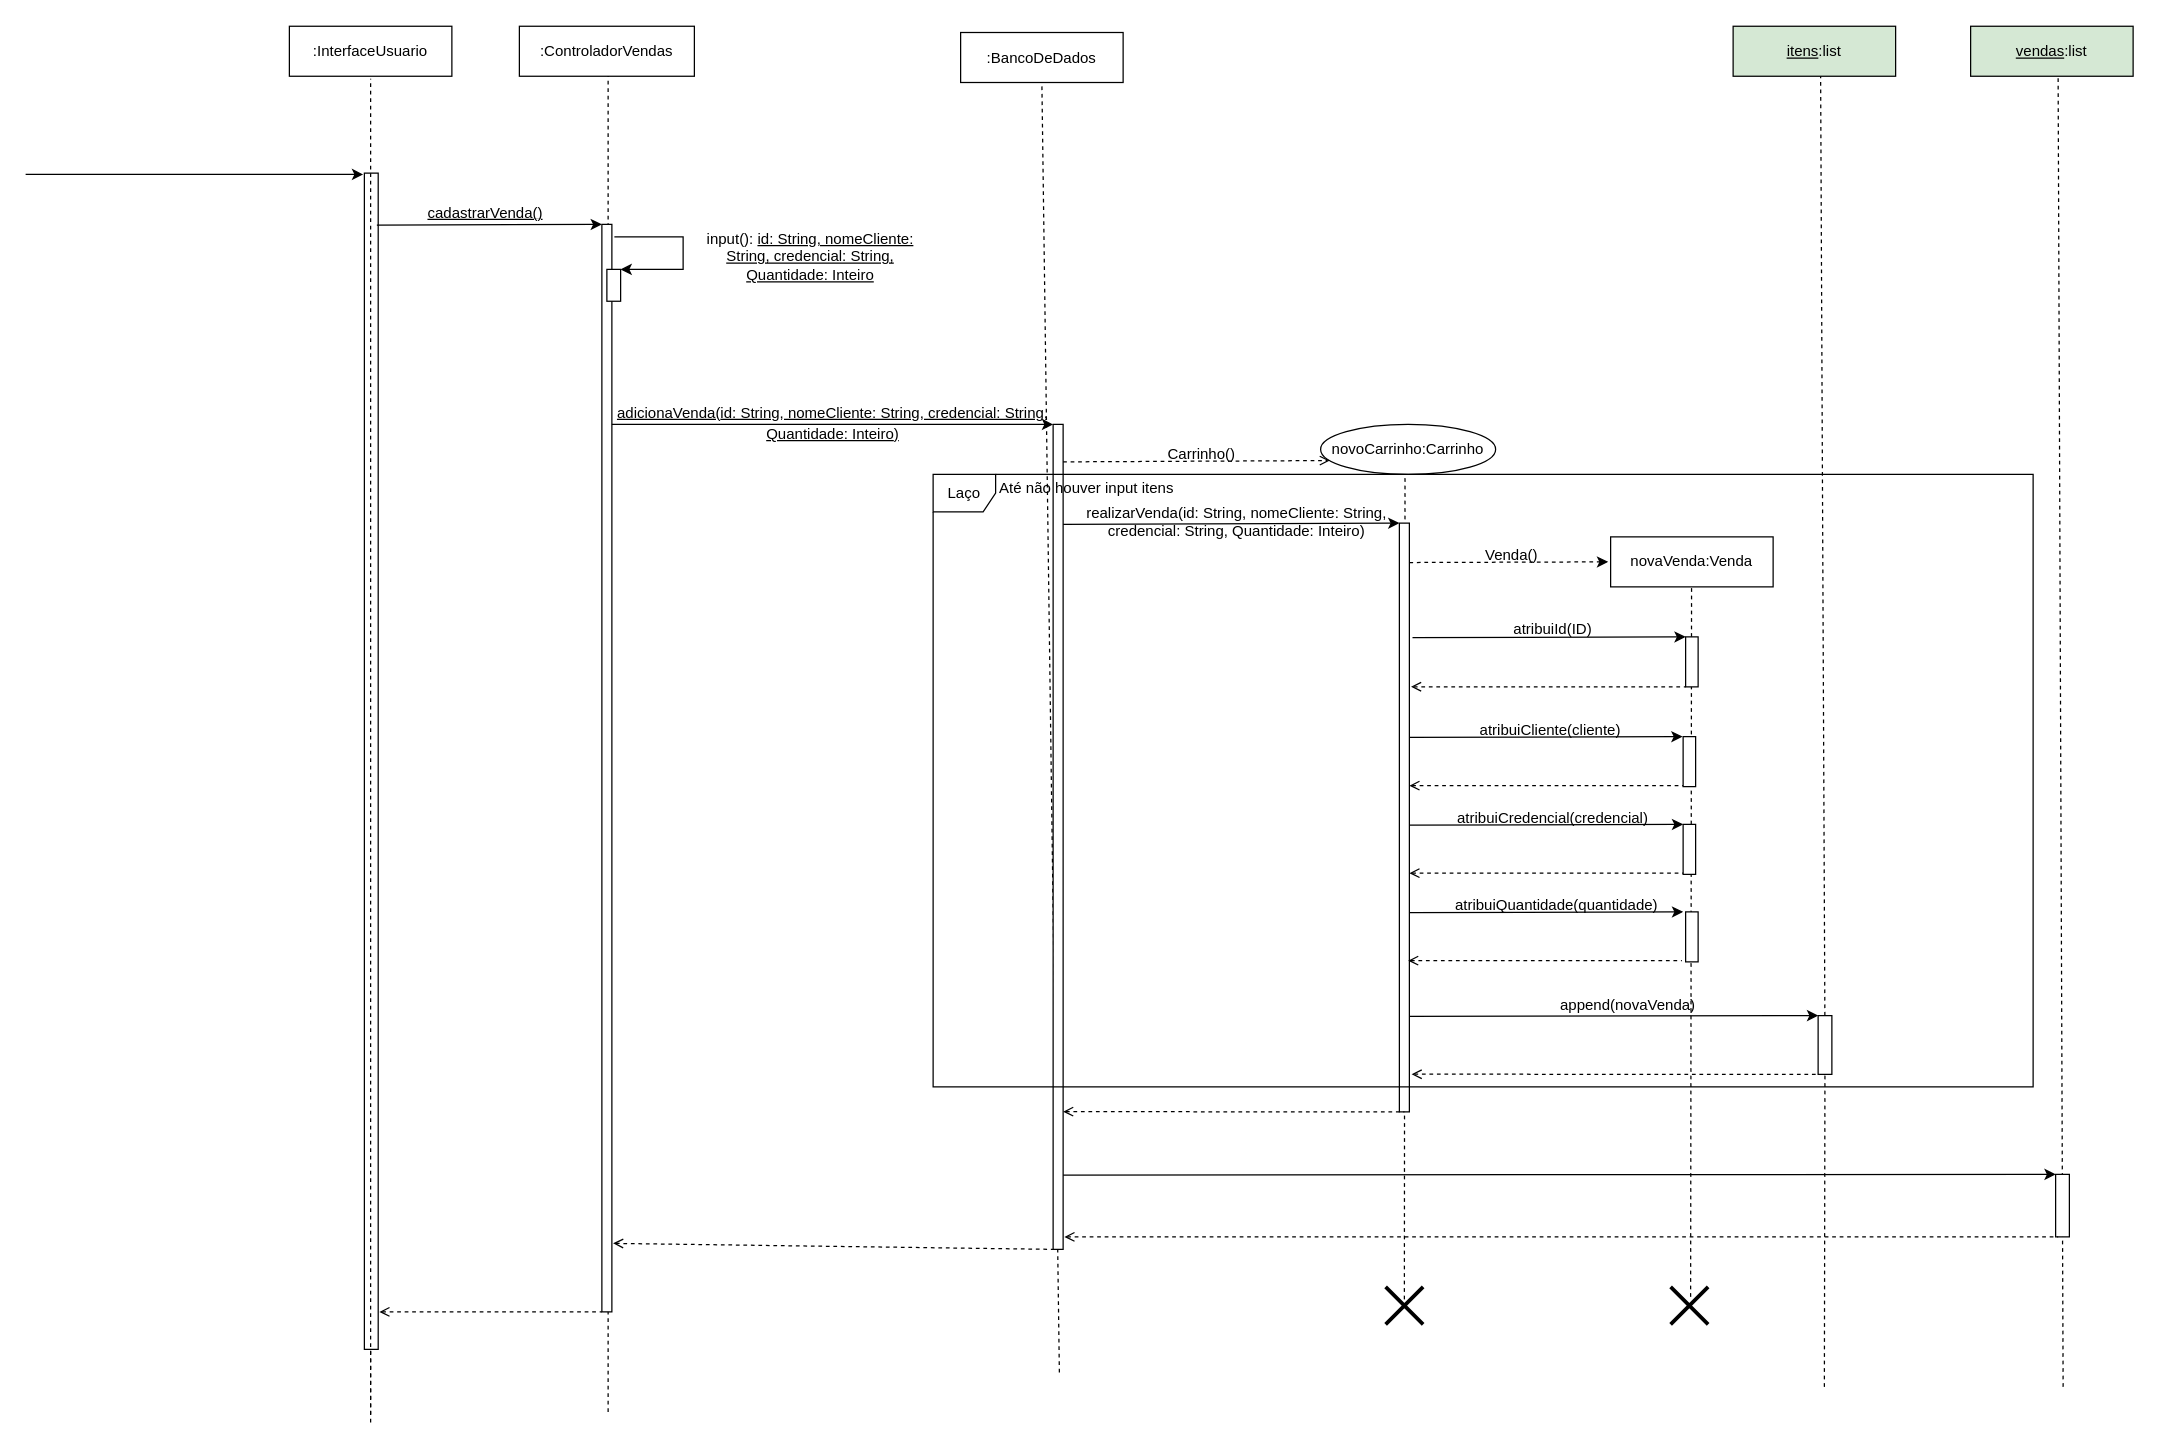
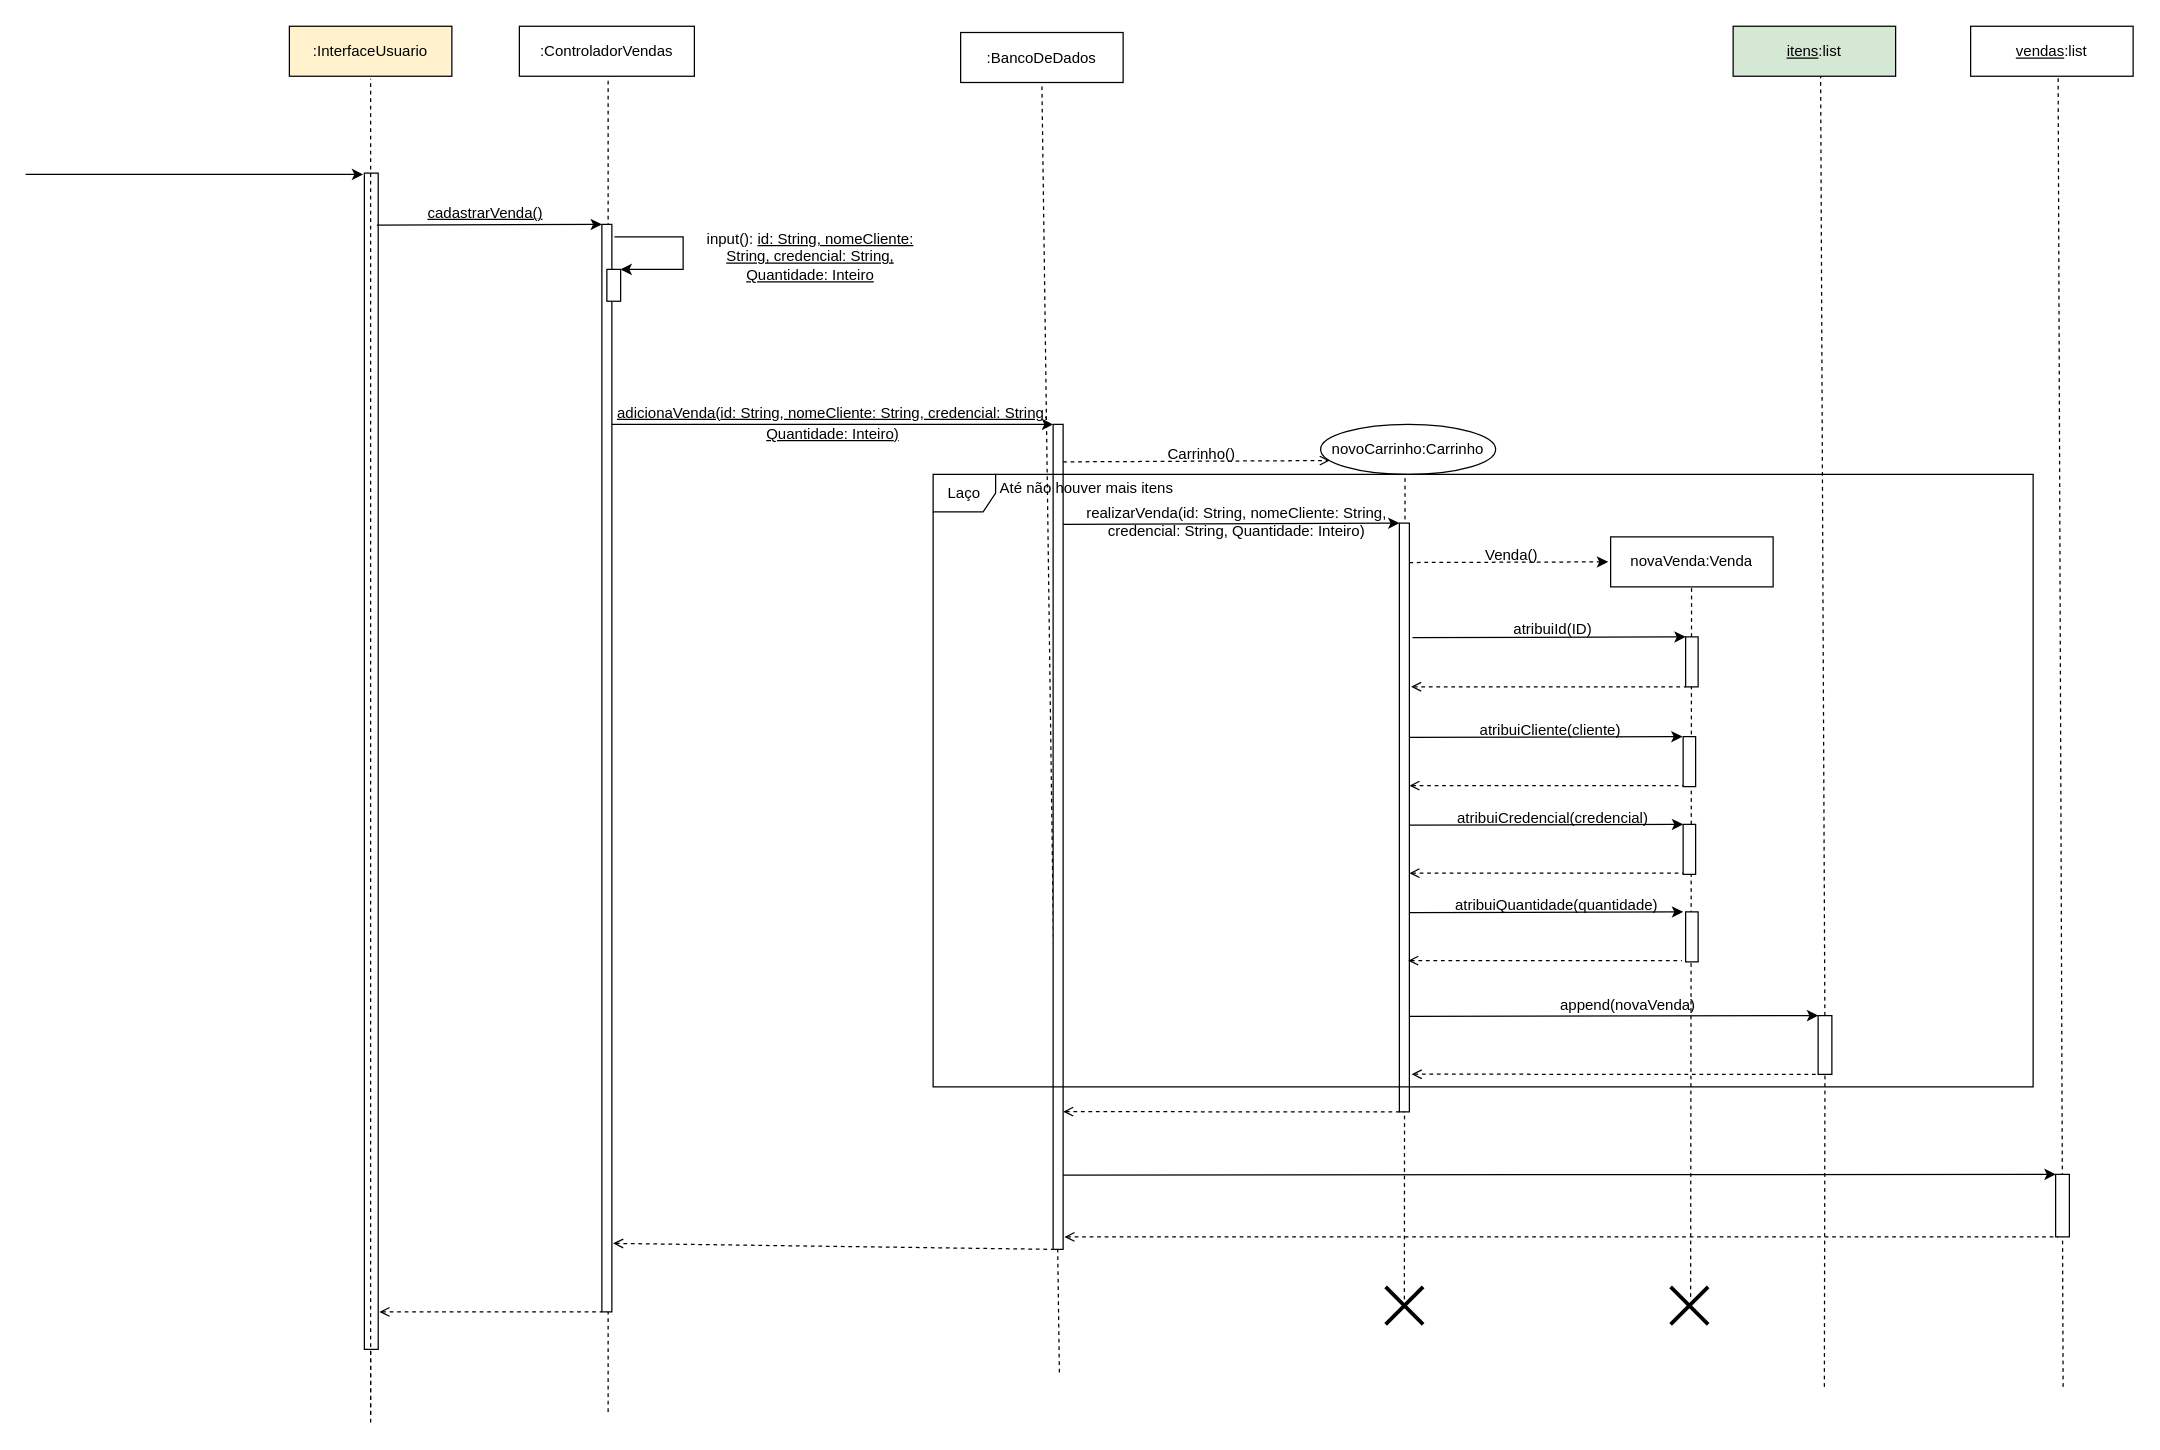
node ":InterfaceUsuario": fillcolor #ffffff -> #fff2cc
node "vendas:list": fillcolor #d5e8d4 -> #ffffff
node "Até não houver input itens": label "Até não houver input itens" -> "Até não houver mais itens"
